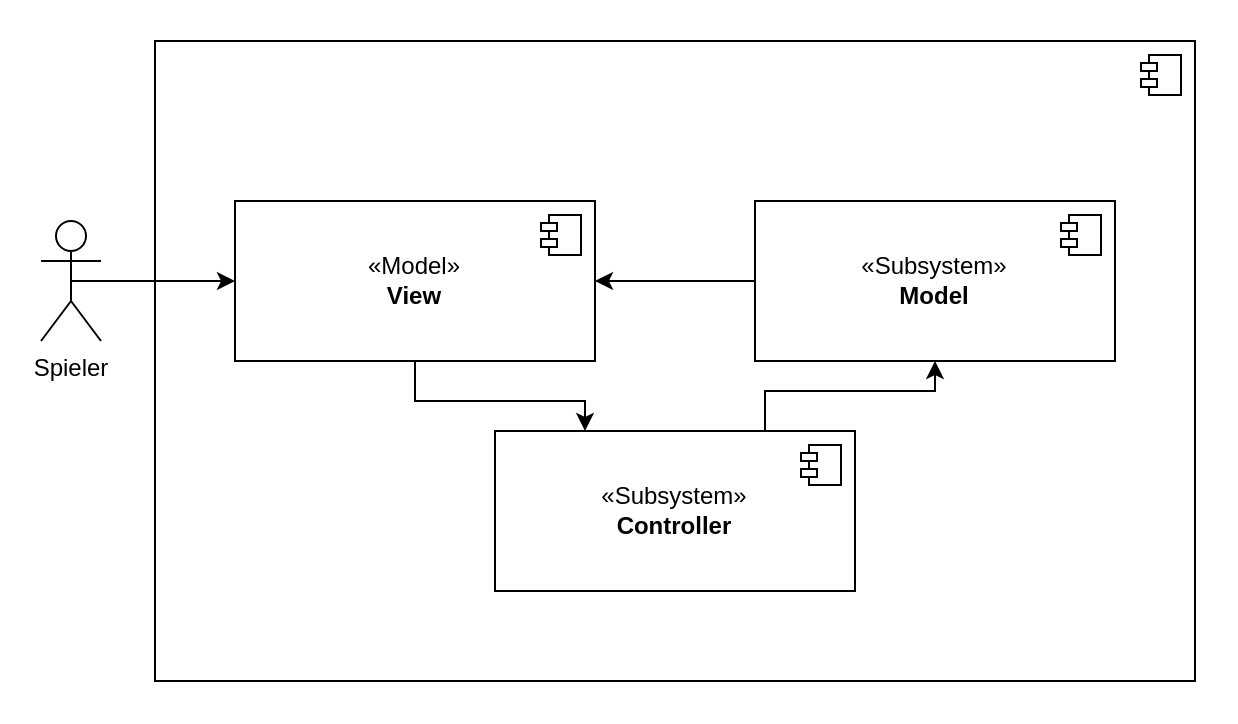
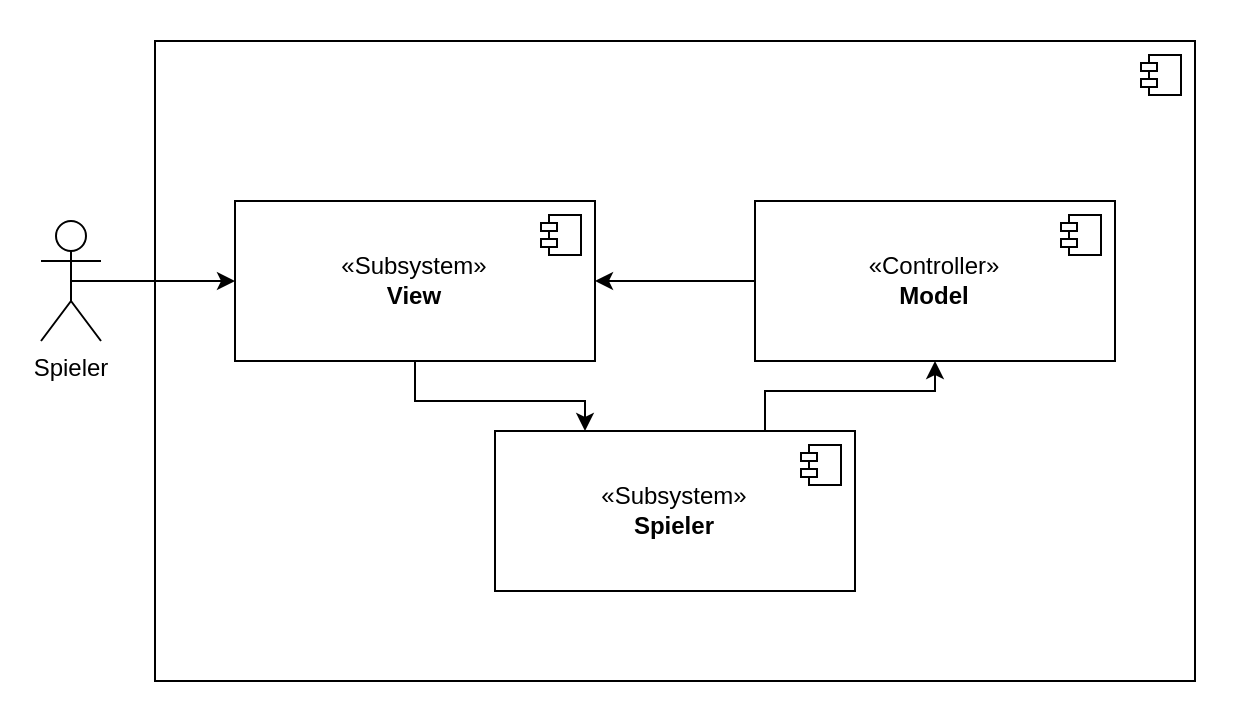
node "«Model» View": label "«Model» View" -> "«Subsystem» View"
node "«Subsystem» Model": label "«Subsystem» Model" -> "«Controller» Model"
node "«Subsystem» Controller": label "«Subsystem» Controller" -> "«Subsystem» Spieler"
